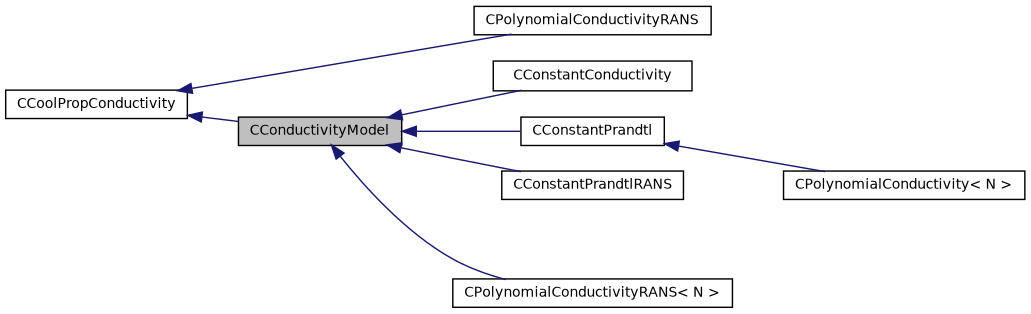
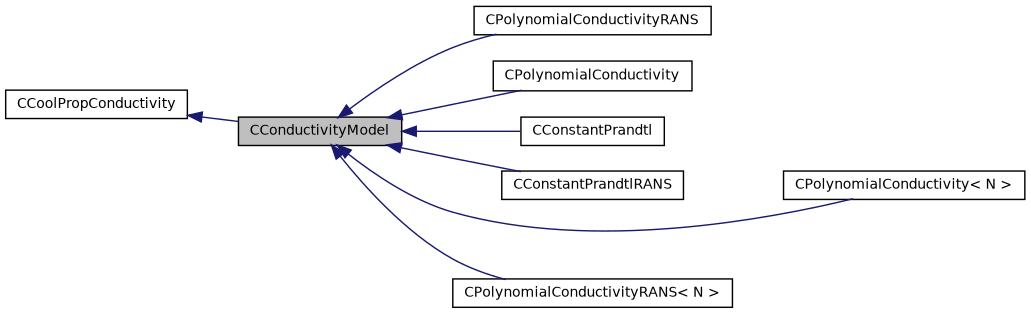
edge "CPolynomialConductivityRANS" -> "CCoolPropConductivity": now "CPolynomialConductivityRANS" -> "CConductivityModel"
node "CConstantConductivity": label "CConstantConductivity" -> "CPolynomialConductivity"
edge "CPolynomialConductivity< N >" -> "CConstantPrandtl": now "CPolynomialConductivity< N >" -> "CConductivityModel"
